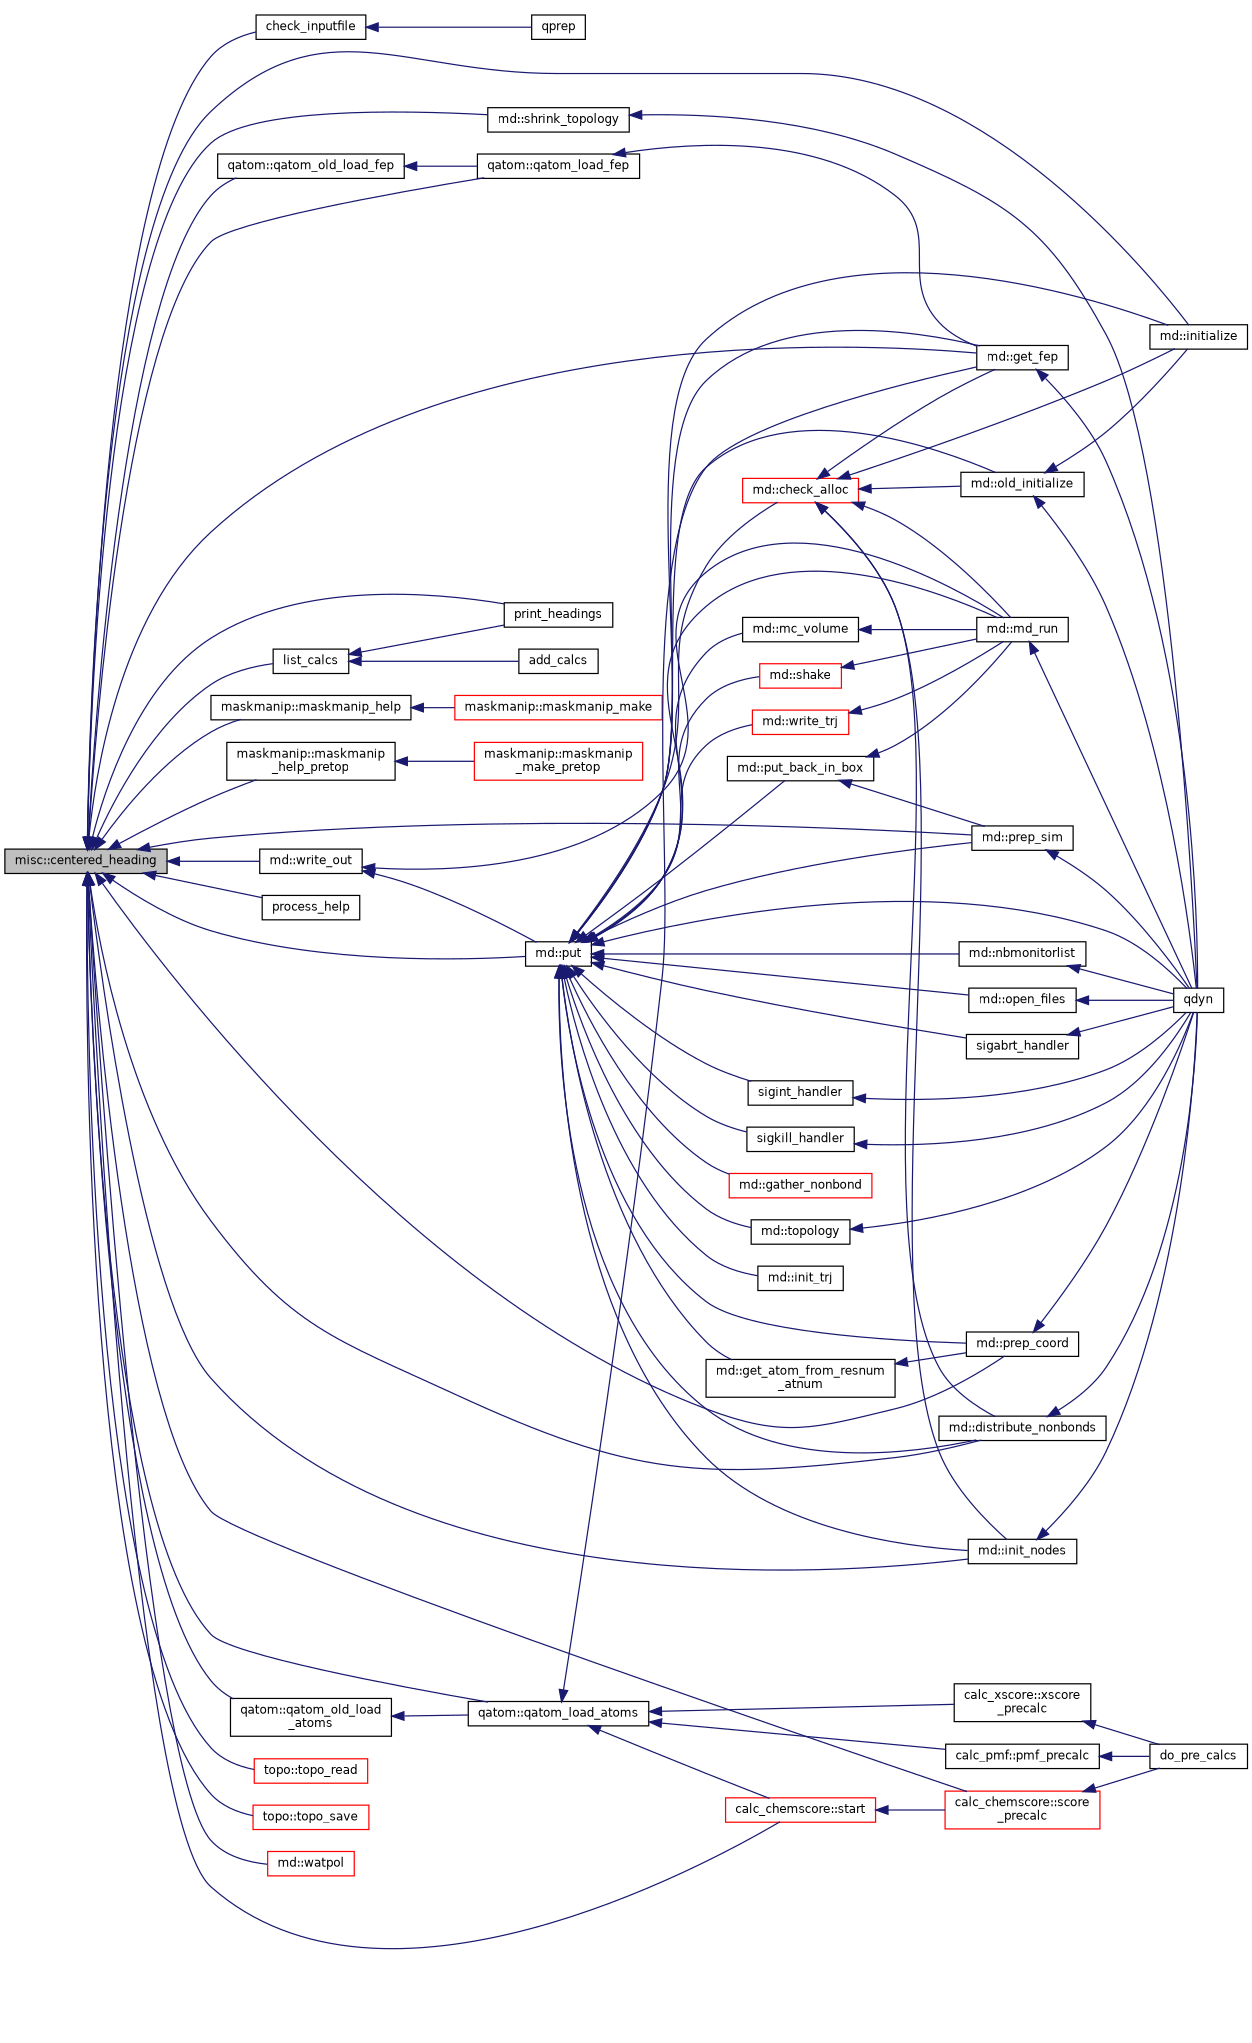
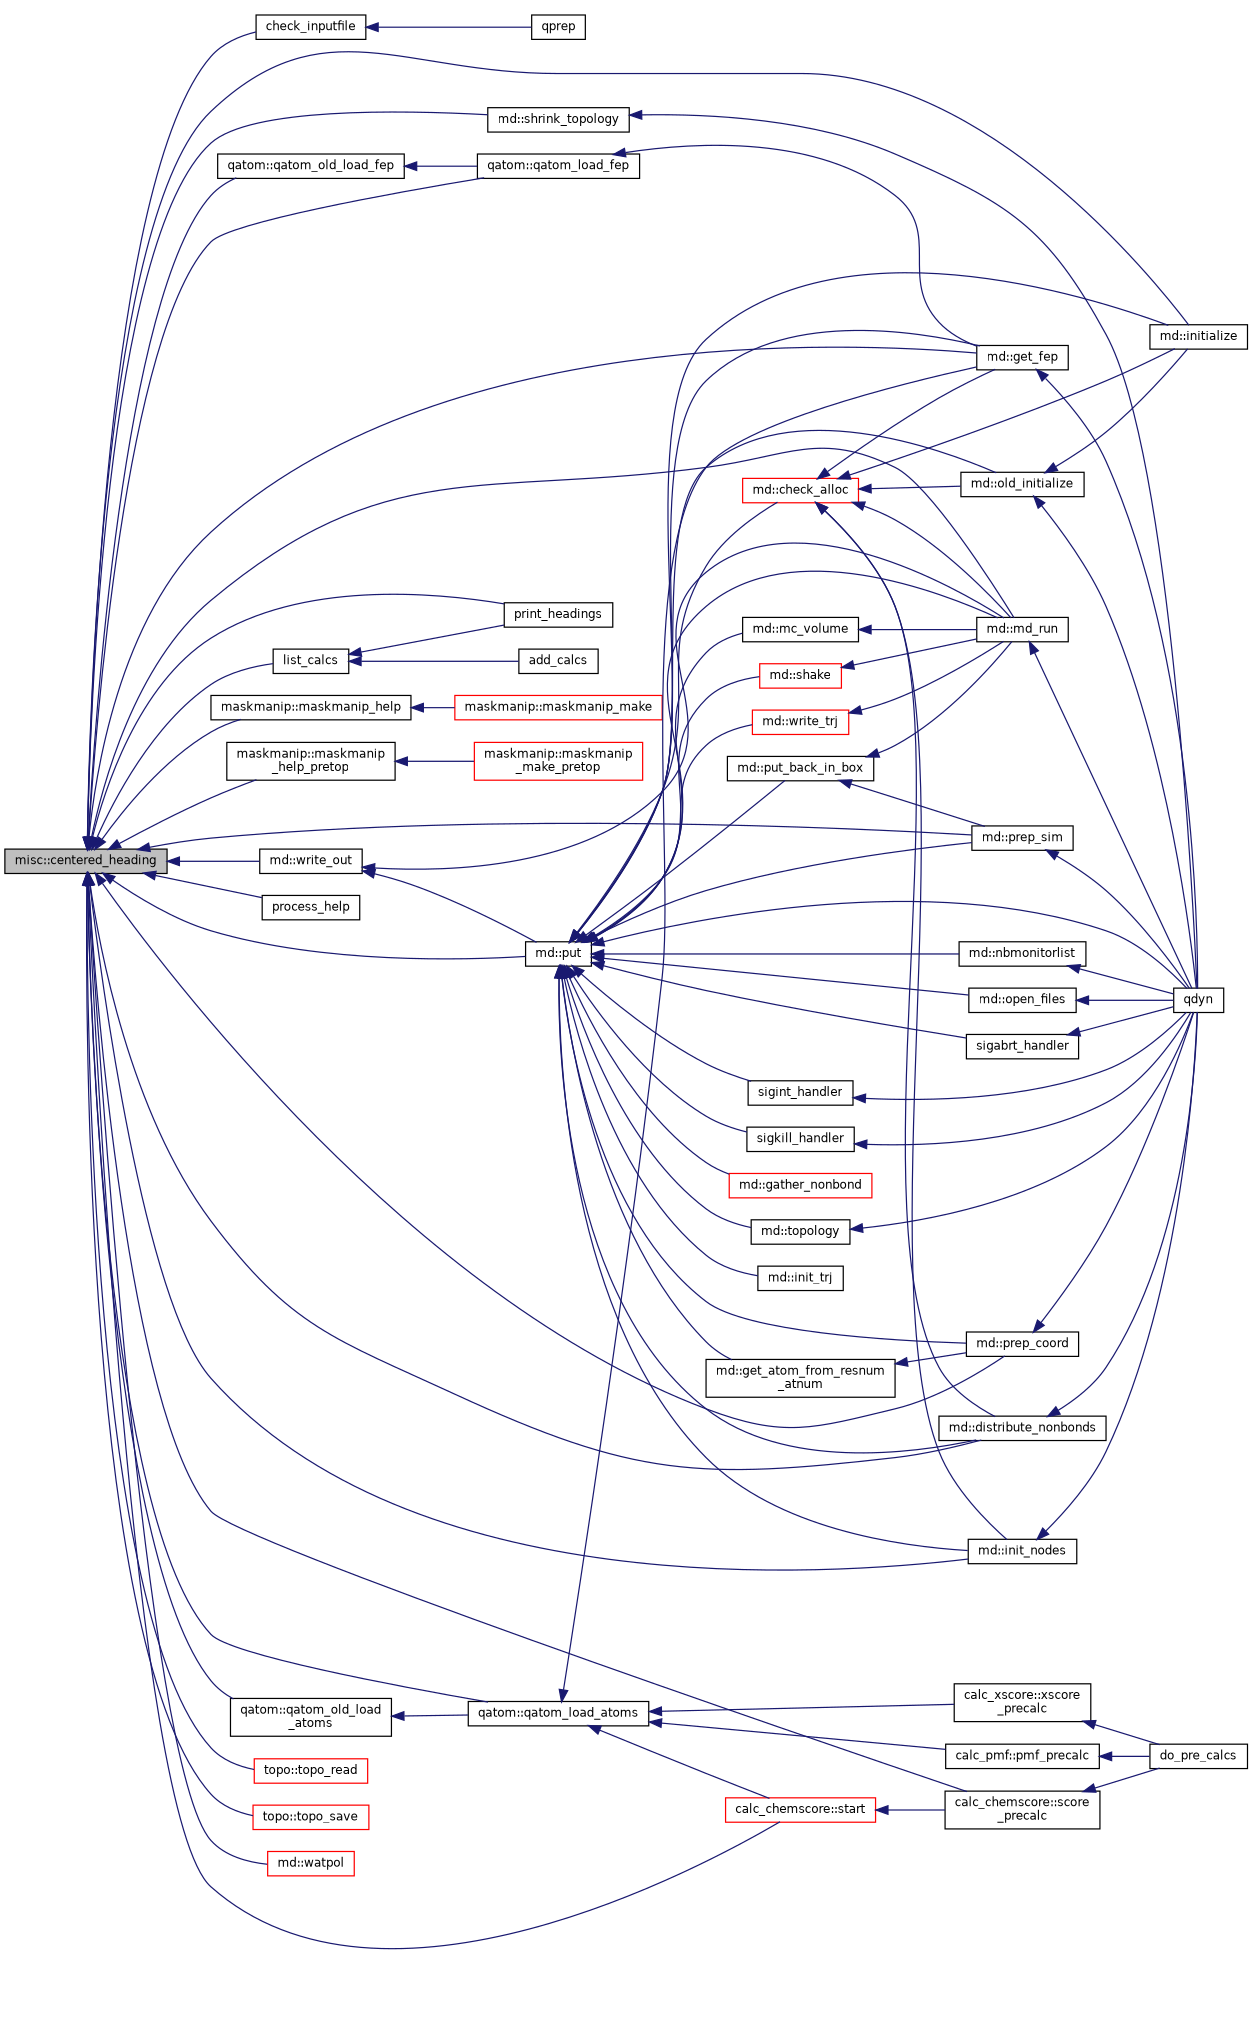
edge "md::md_run" -> "misc::centered_heading": added
node "calc_chemscore::score _precalc": color red -> black
